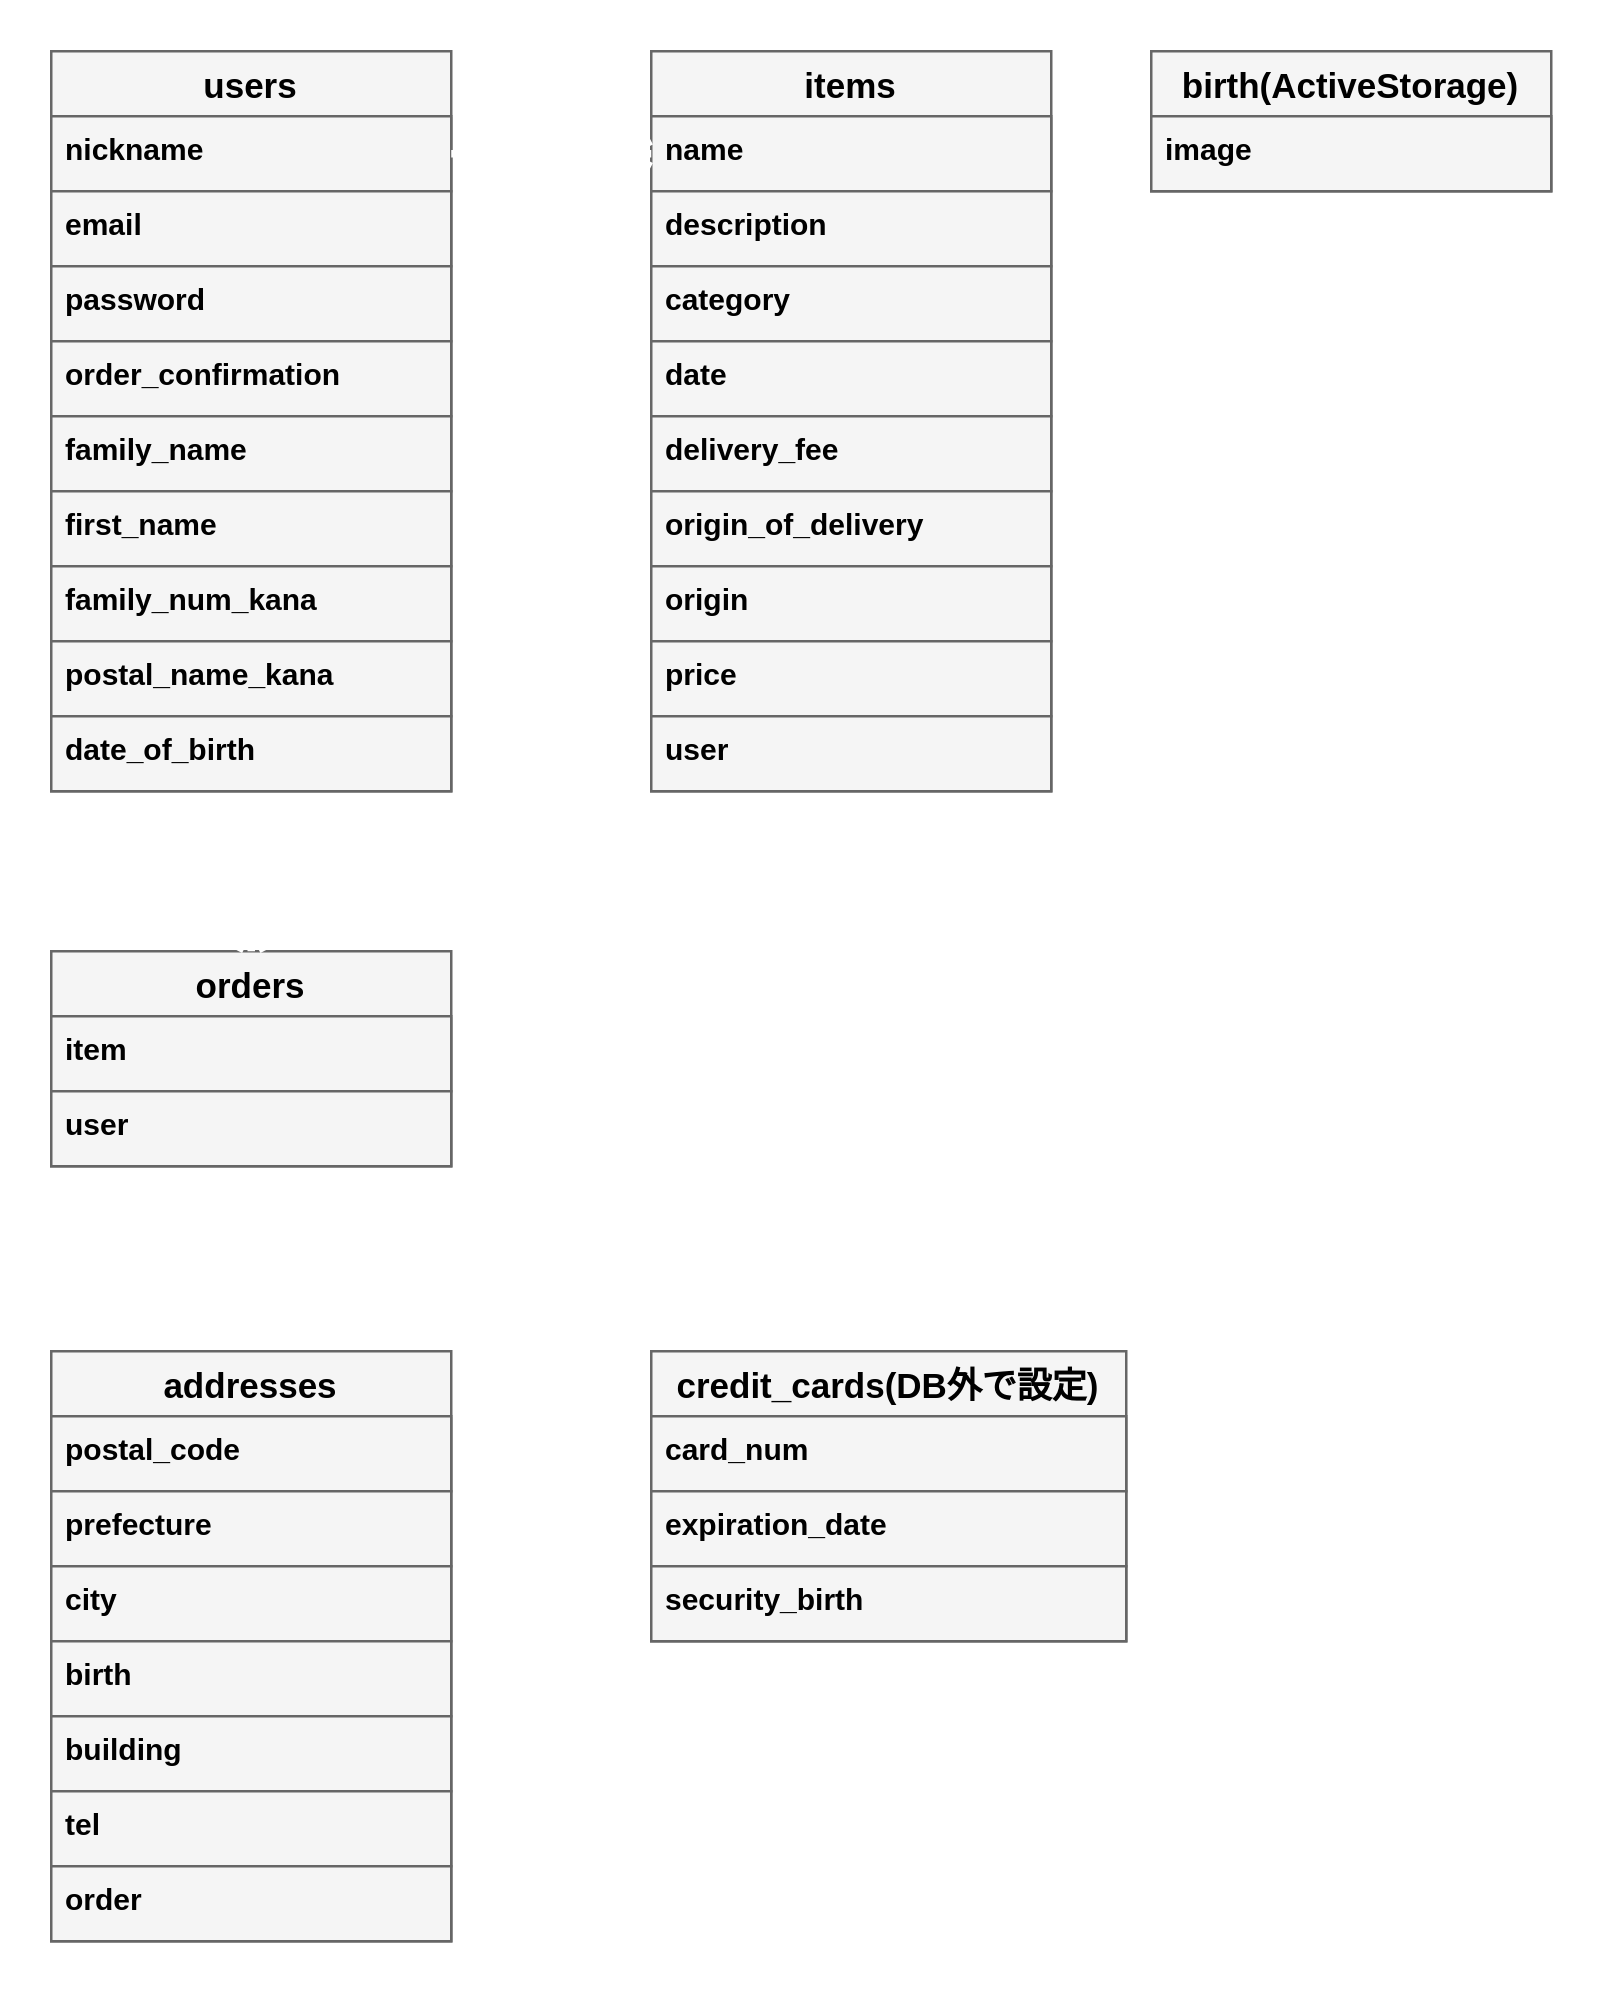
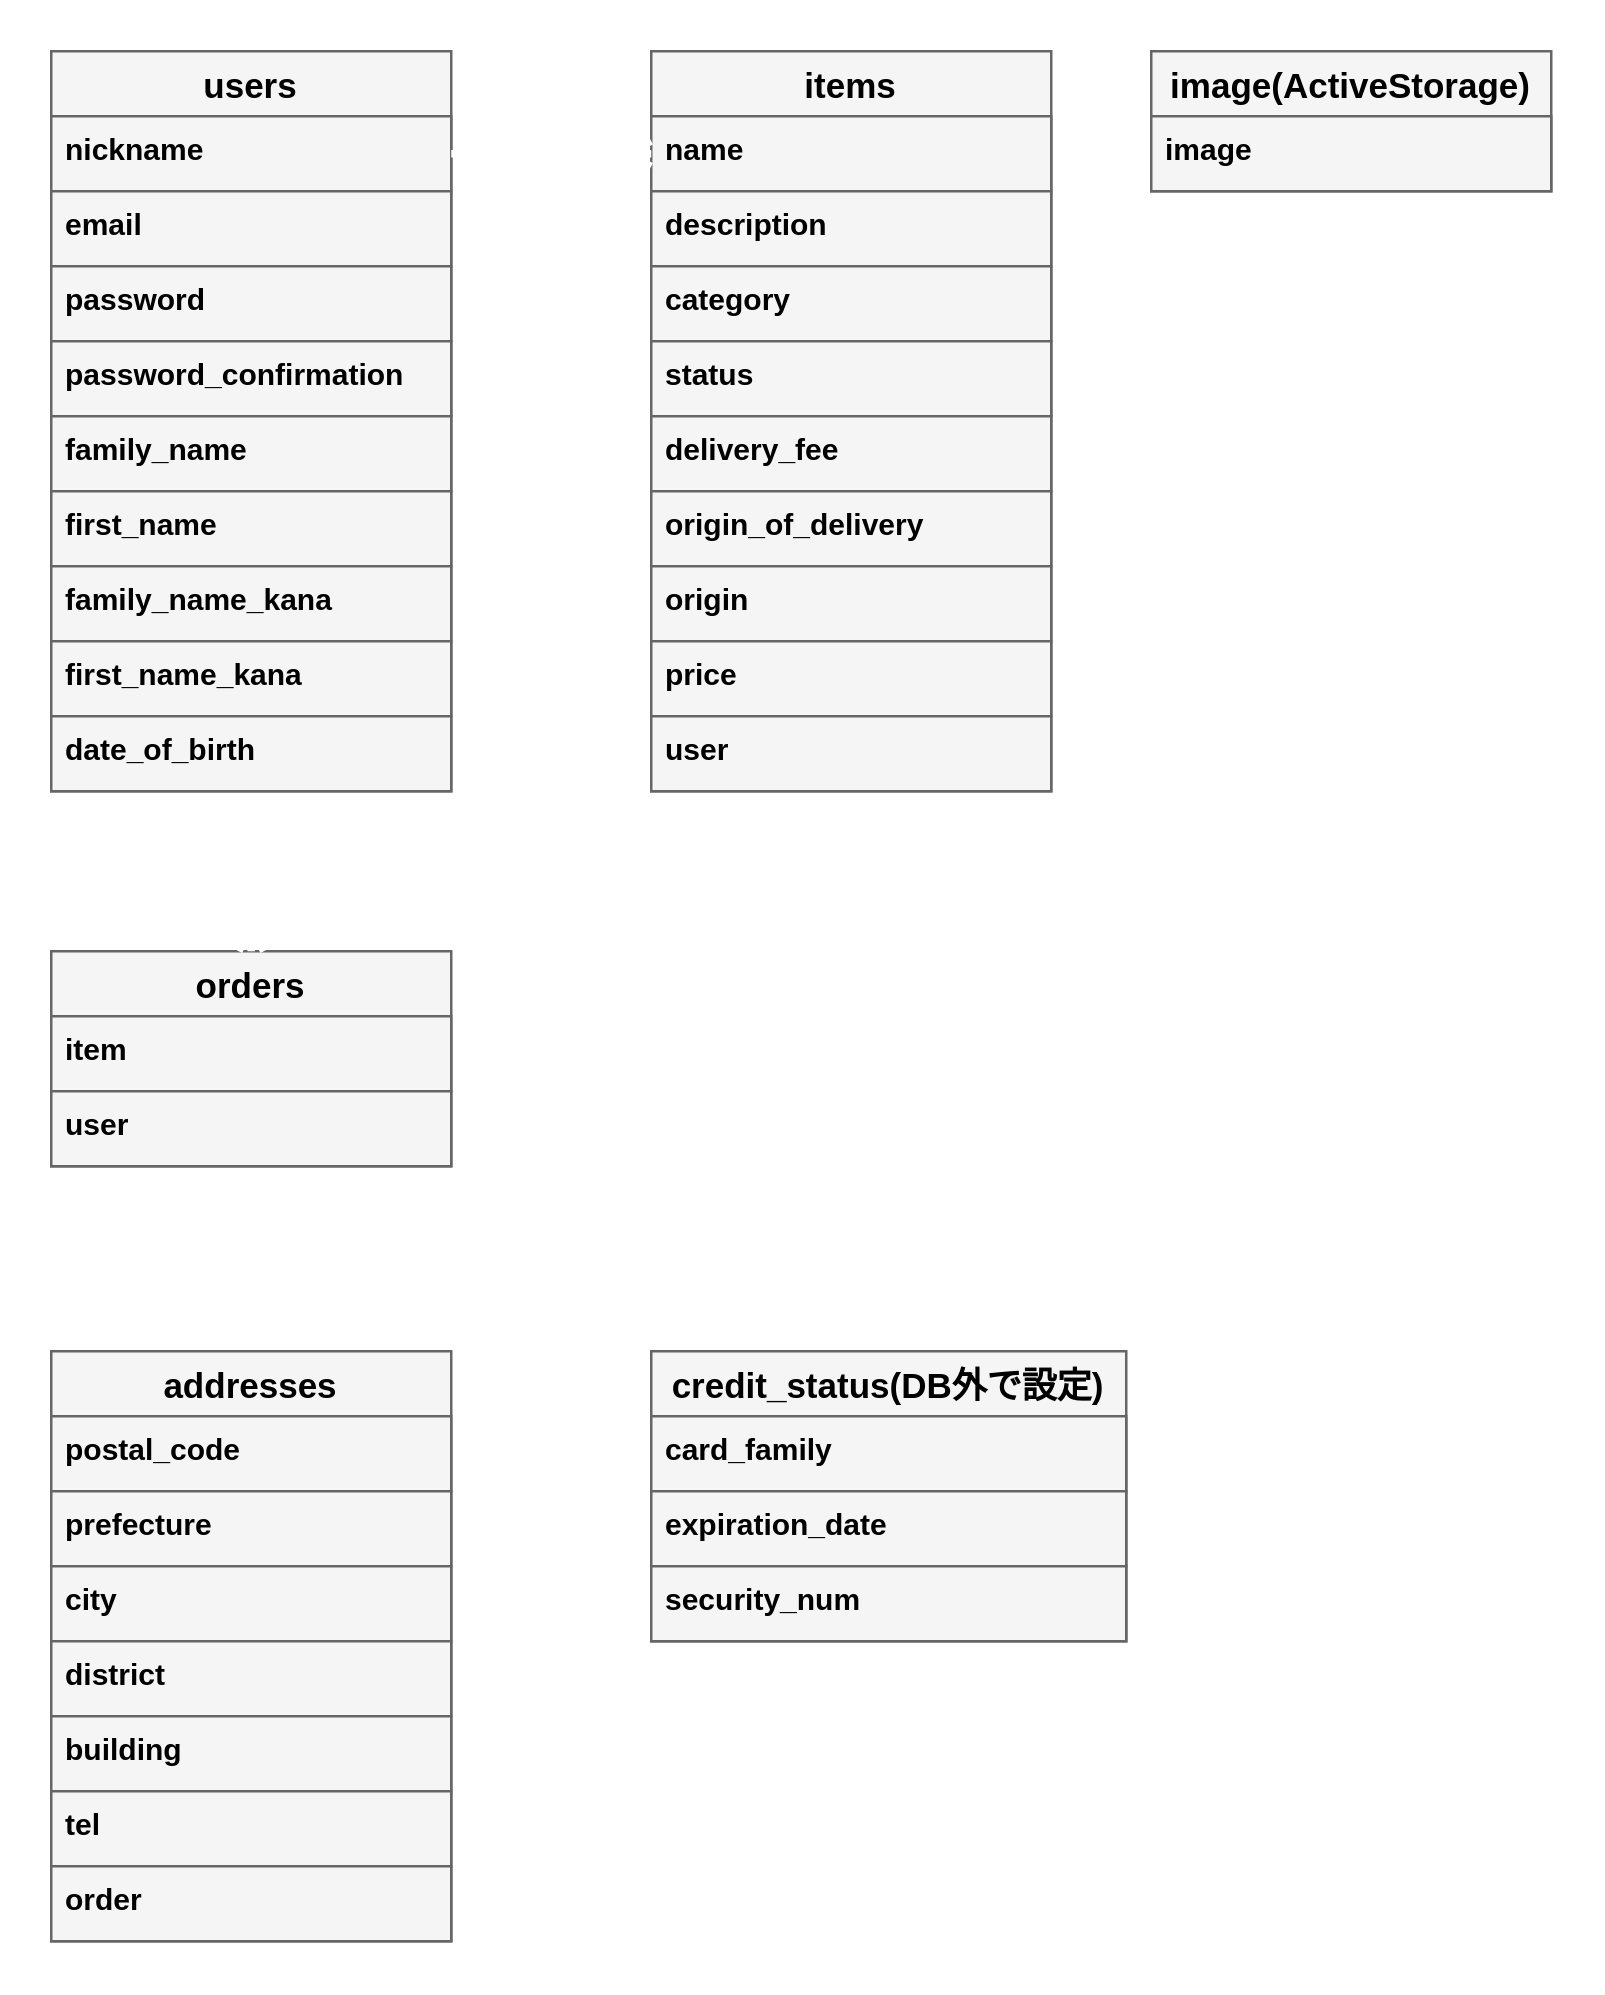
node "birth(ActiveStorage)": label "birth(ActiveStorage)" -> "image(ActiveStorage)"
node "order_confirmation": label "order_confirmation" -> "password_confirmation"
node "date": label "date" -> "status"
node "family_num_kana": label "family_num_kana" -> "family_name_kana"
node "postal_name_kana": label "postal_name_kana" -> "first_name_kana"
node "credit_cards(DB外で設定)": label "credit_cards(DB外で設定)" -> "credit_status(DB外で設定)"
node "card_num": label "card_num" -> "card_family"
node "security_birth": label "security_birth" -> "security_num"
node "birth": label "birth" -> "district"
